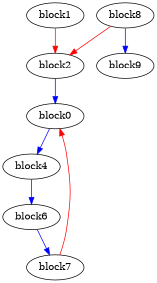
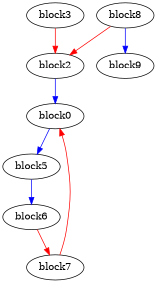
node "block1": label "block1" -> "block3"
node "block4": label "block4" -> "block5"
edge "block6" -> "block7": color blue -> red
